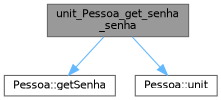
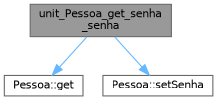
node "Pessoa::getSenha": label "Pessoa::getSenha" -> "Pessoa::get"
node "Pessoa::unit": label "Pessoa::unit" -> "Pessoa::setSenha"
